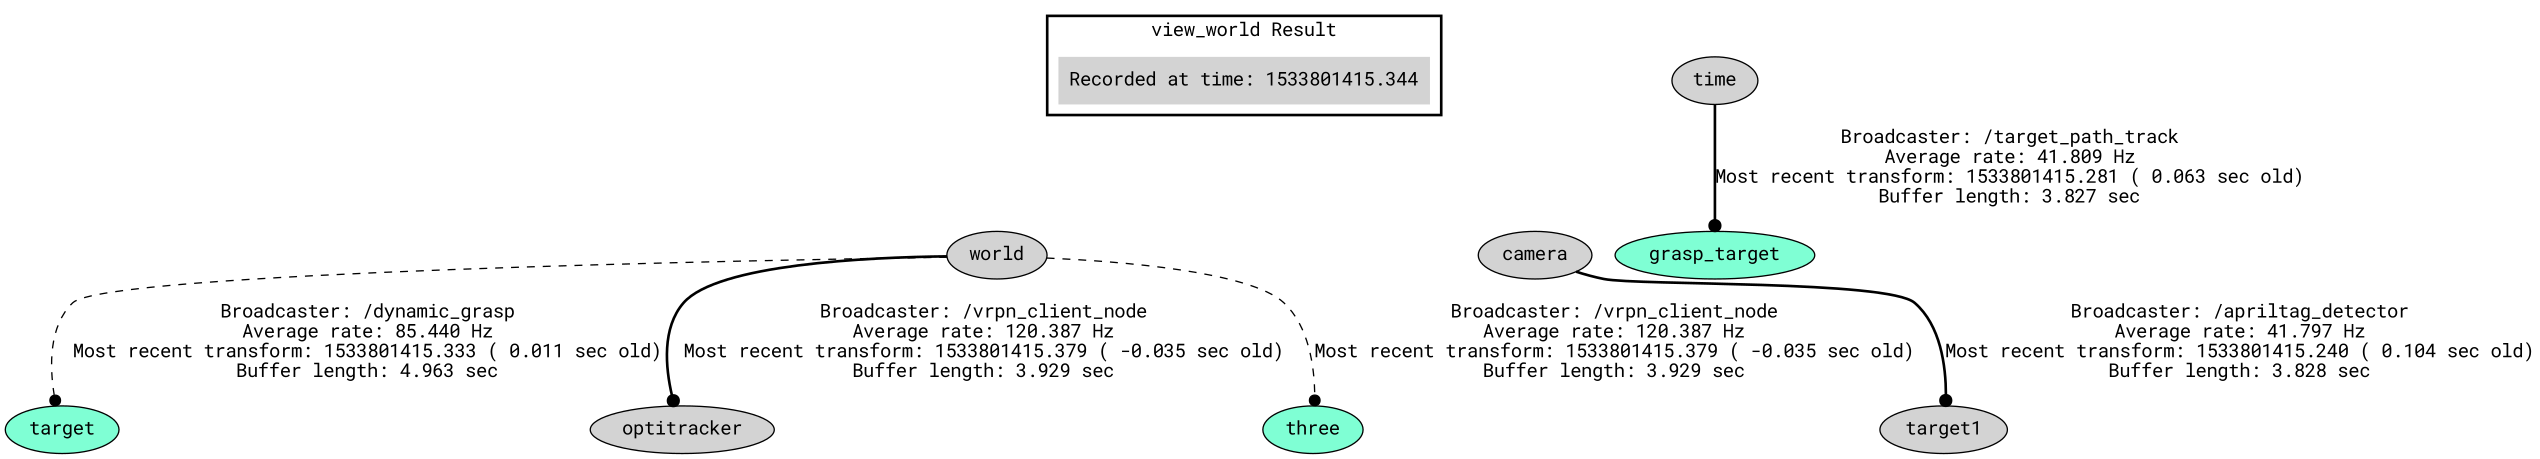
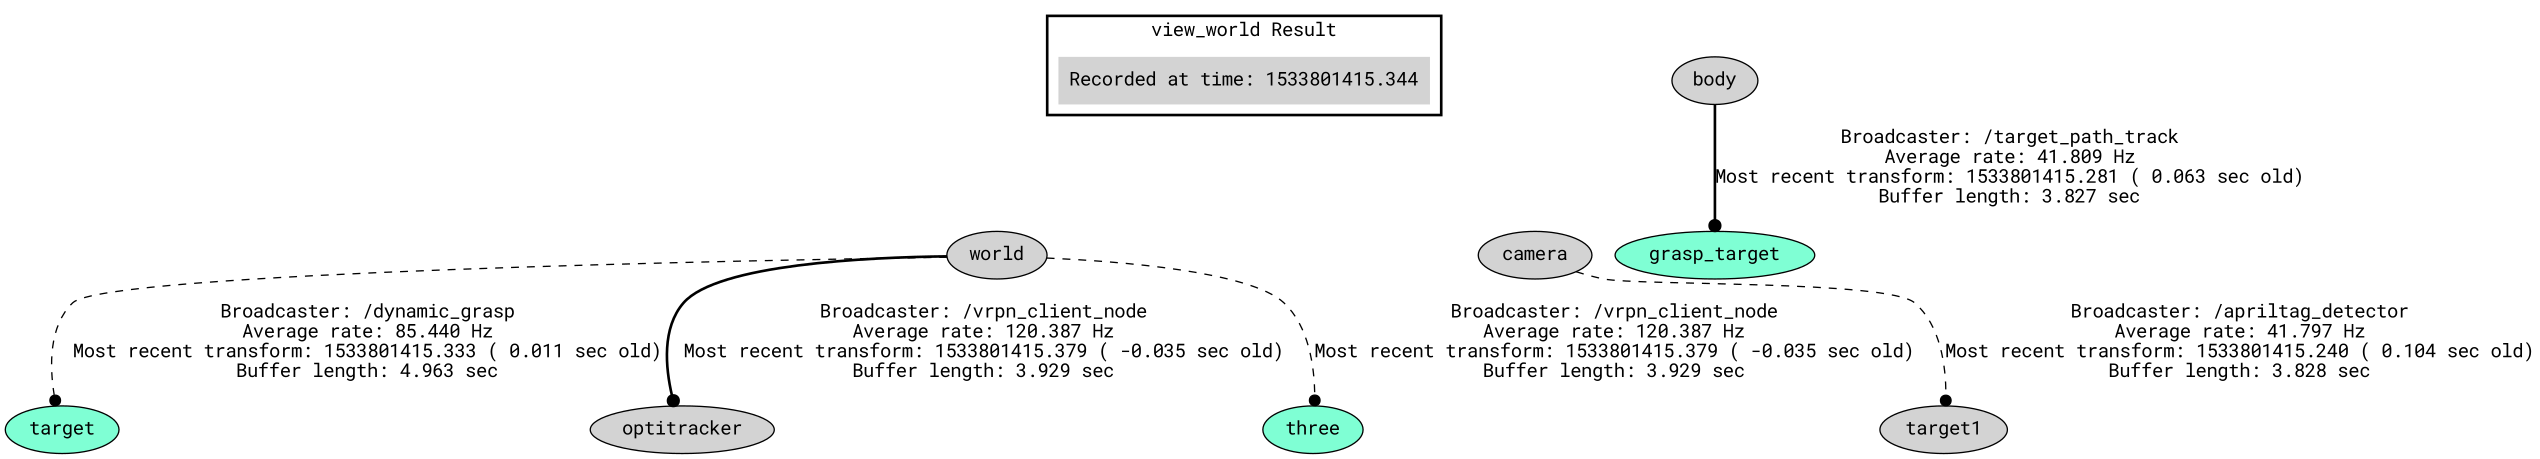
node "time": label "time" -> "body"
edge "camera" -> "target1": style bold -> dashed
